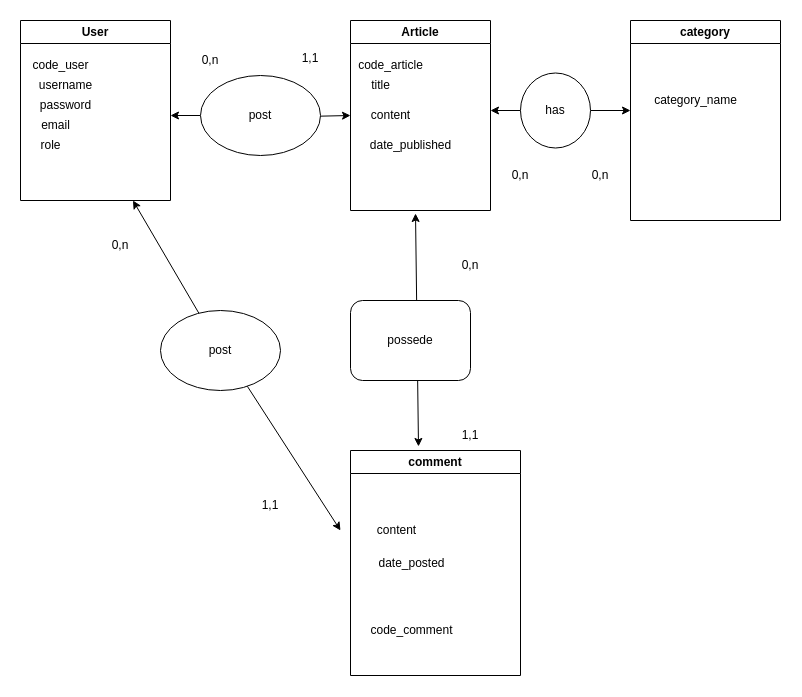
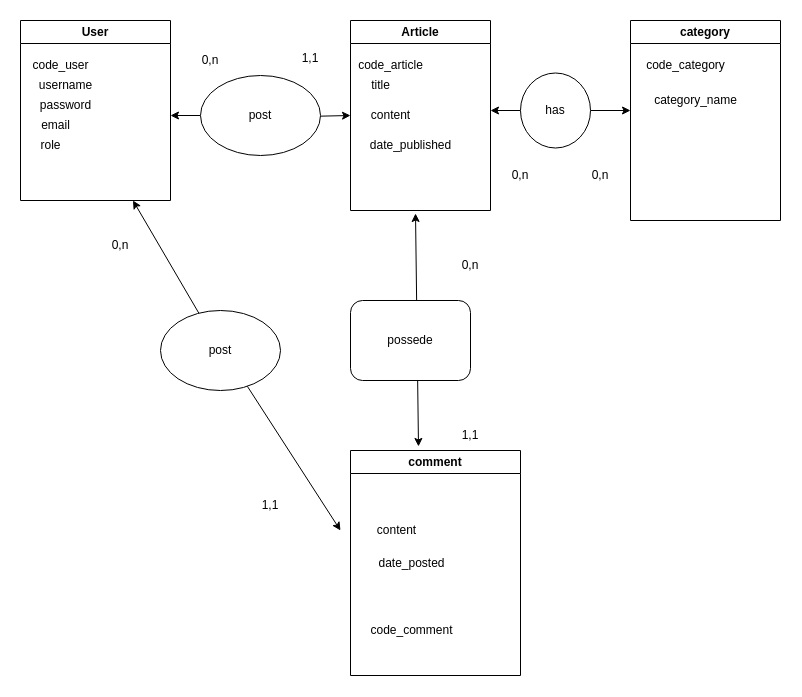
node "code_category": added
